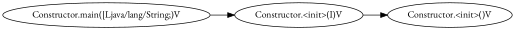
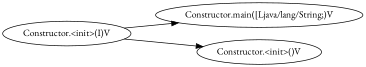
edge "Constructor.main([Ljava/lang/String;)V" -> "Constructor.<init>(I)V": reversed
